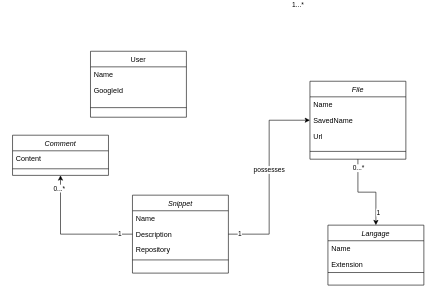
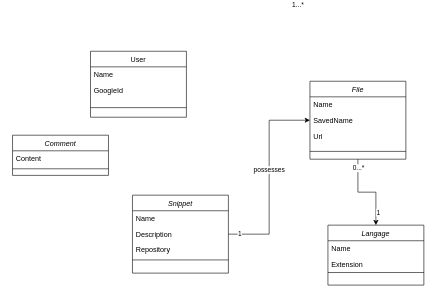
edge "Description" -> "Comment": removed, labels "1", "0...*"
